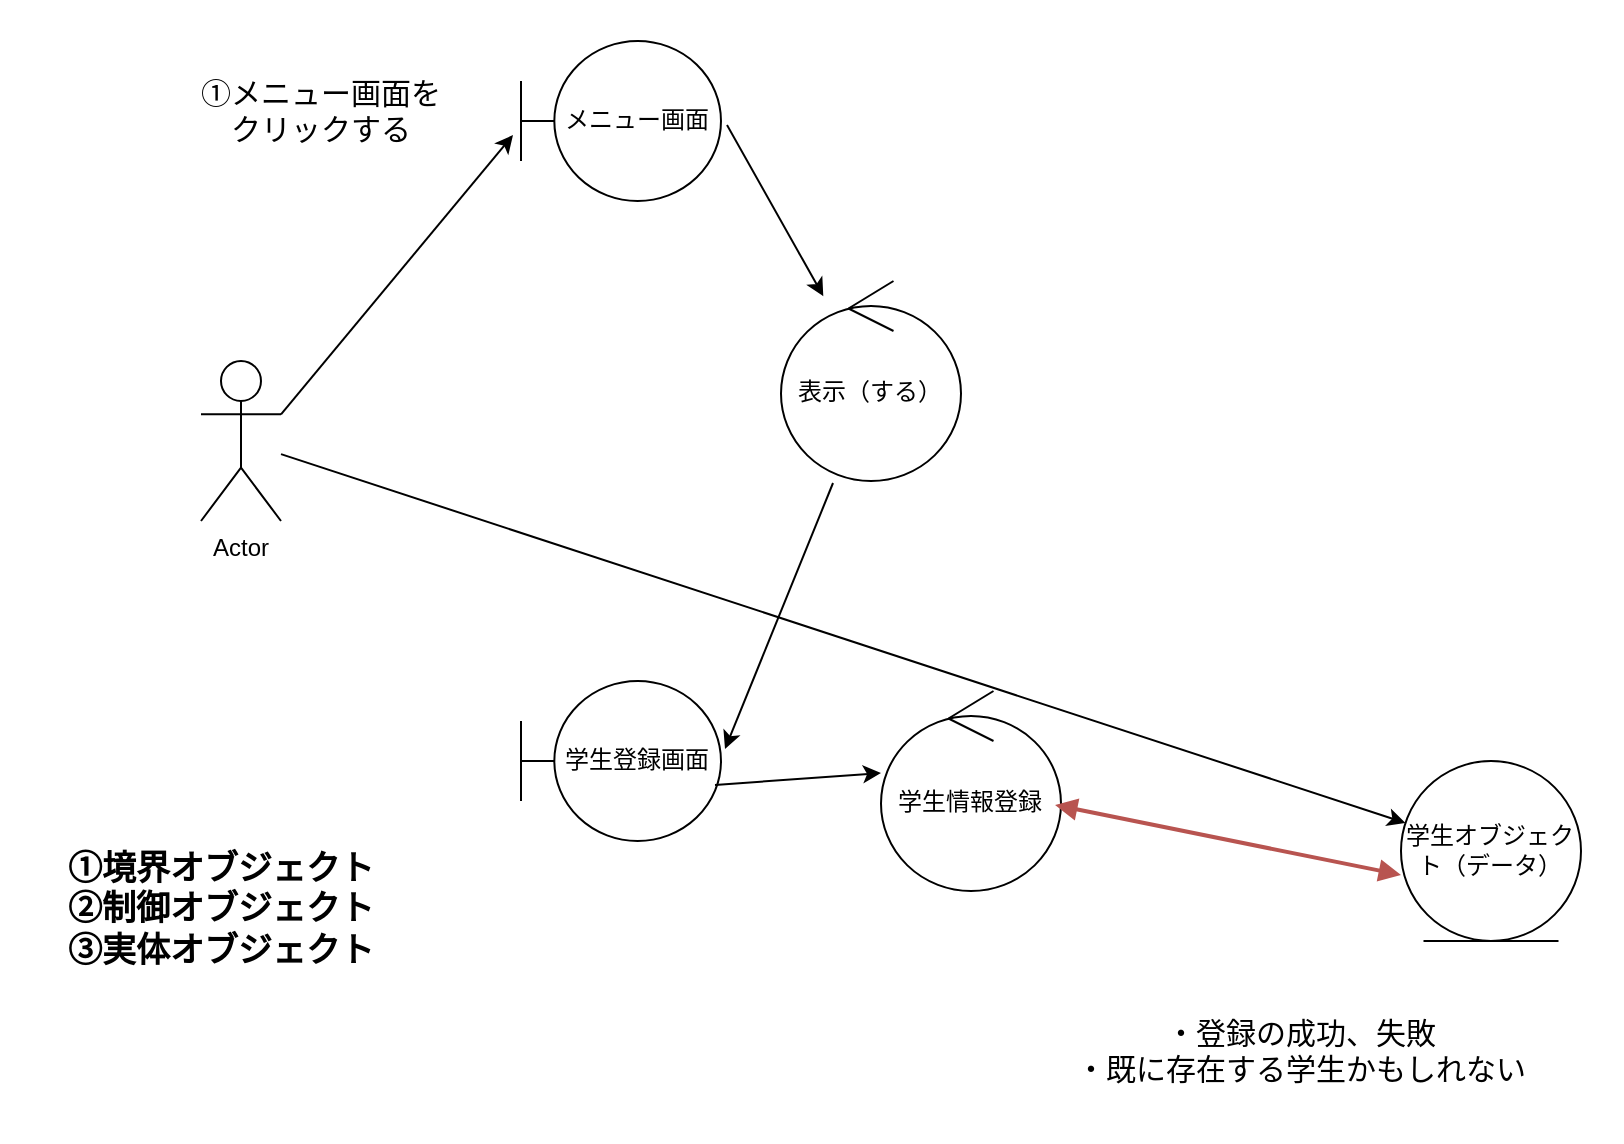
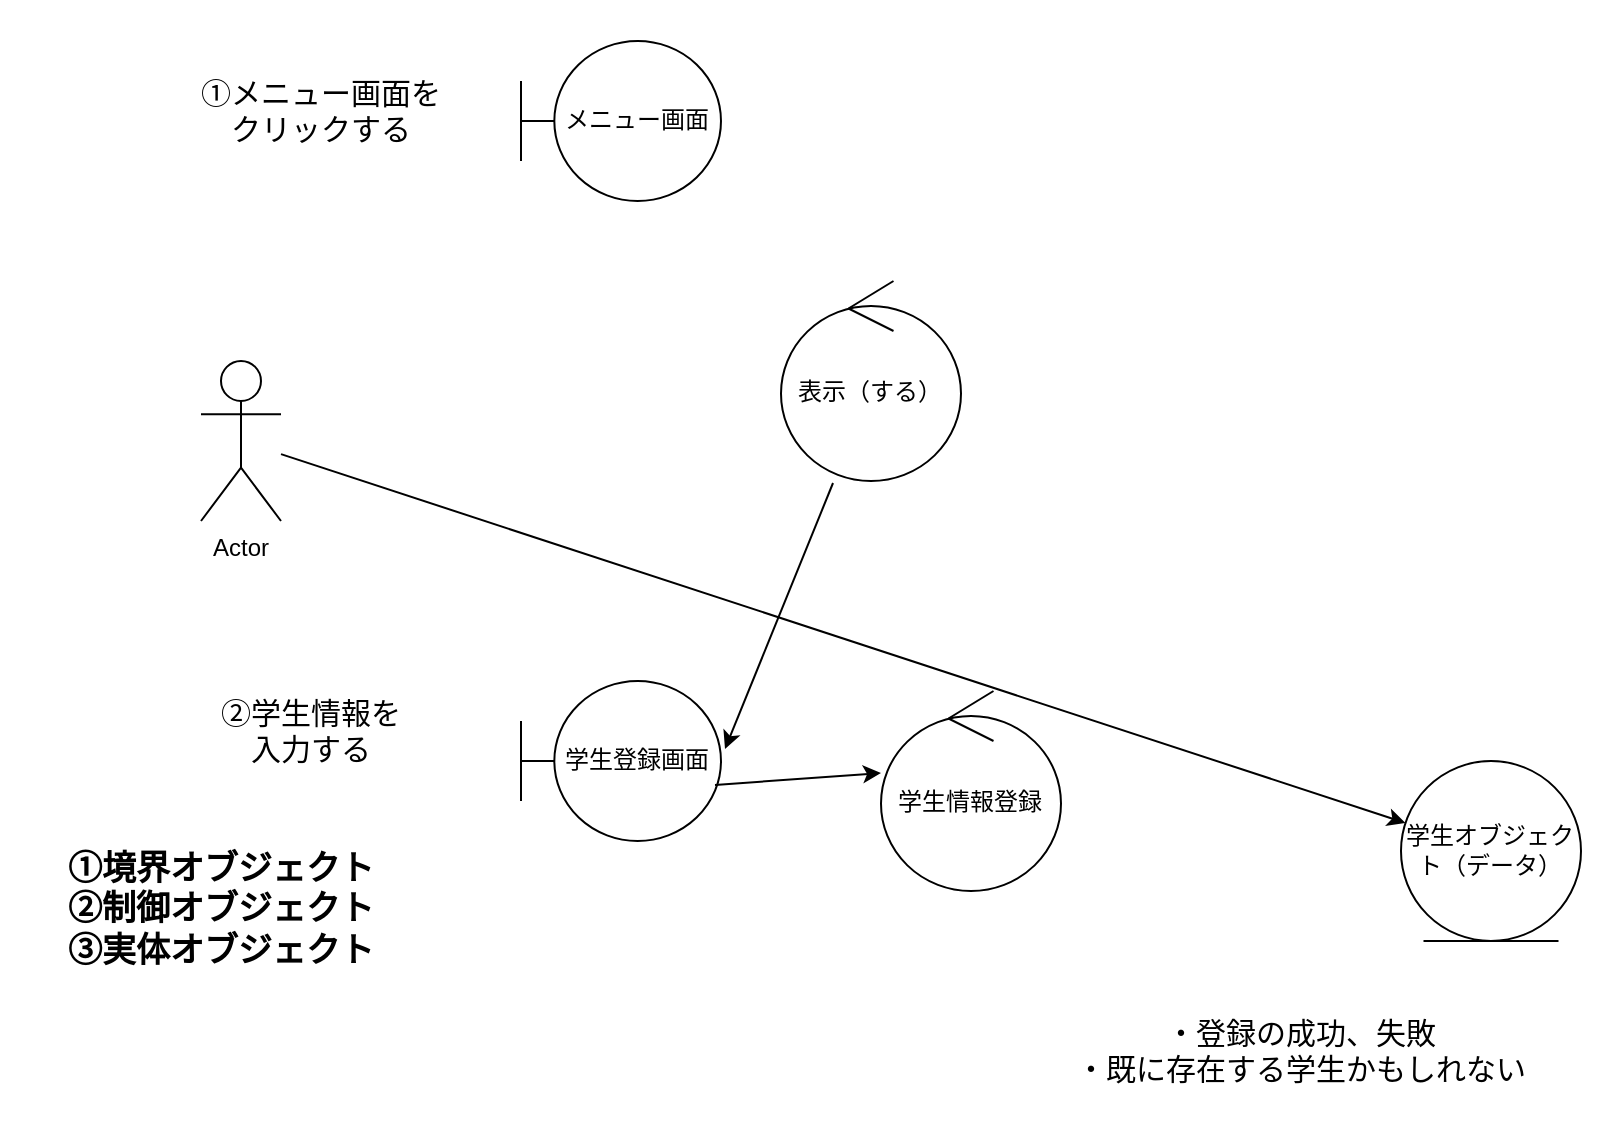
edge "メニュー画面" -> "表示（する）": removed
edge "Actor" -> "メニュー画面": removed
node "②学生情報を 入力する": added
edge "学生情報登録" -- "学生オブジェクト（データ）": removed
